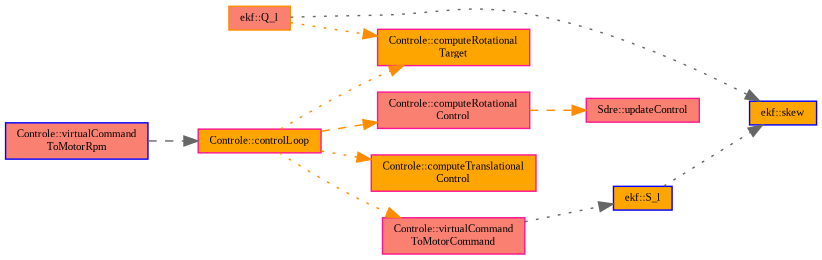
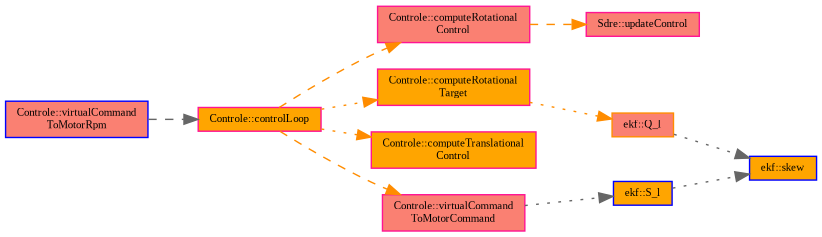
edge "ekf::Q_l" -> "Controle::computeRotational Target": reversed
edge "Controle::controlLoop" -> "Controle::virtualCommand ToMotorCommand": style dotted -> dashed
